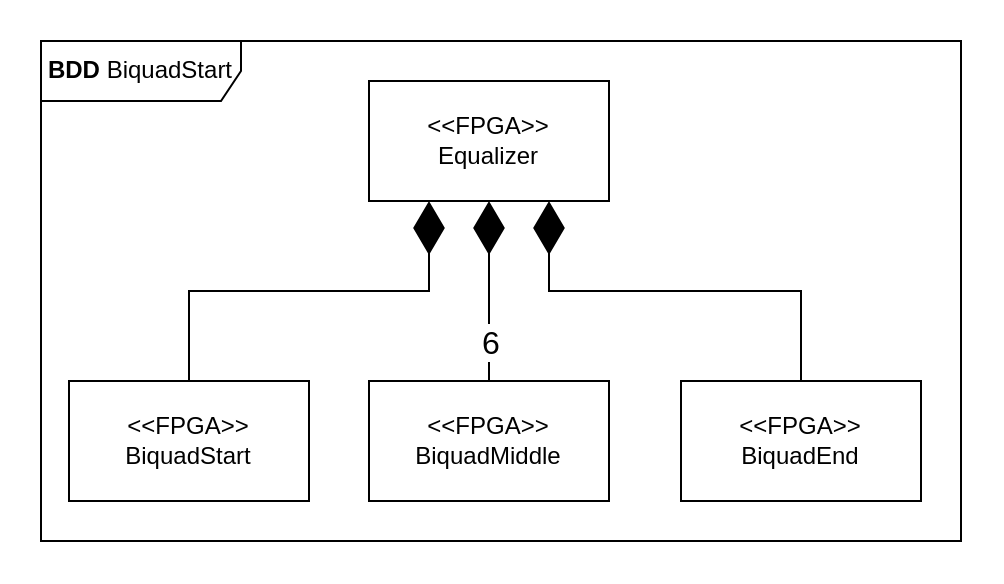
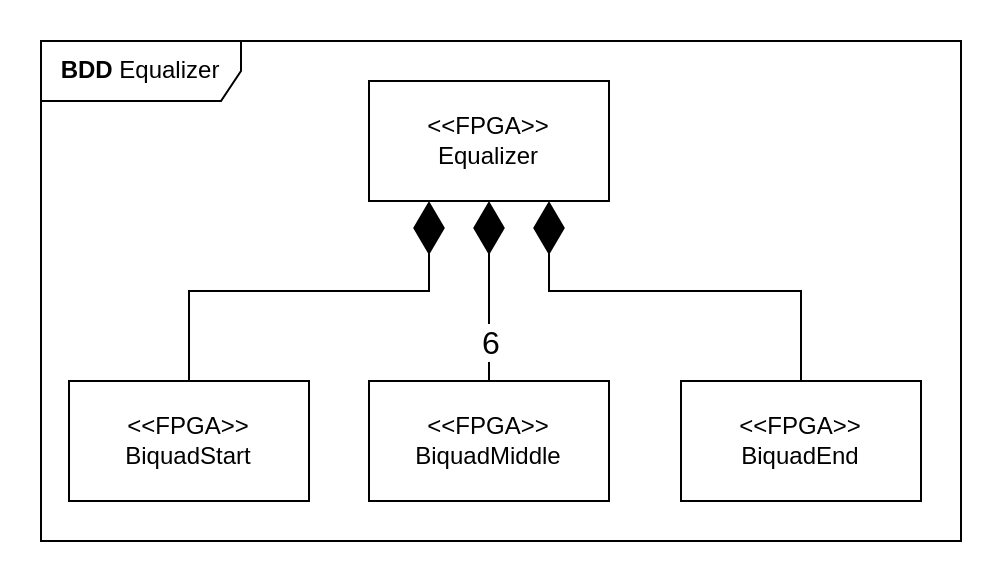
node "BDD BiquadStart": label "BDD BiquadStart" -> "BDD Equalizer"
